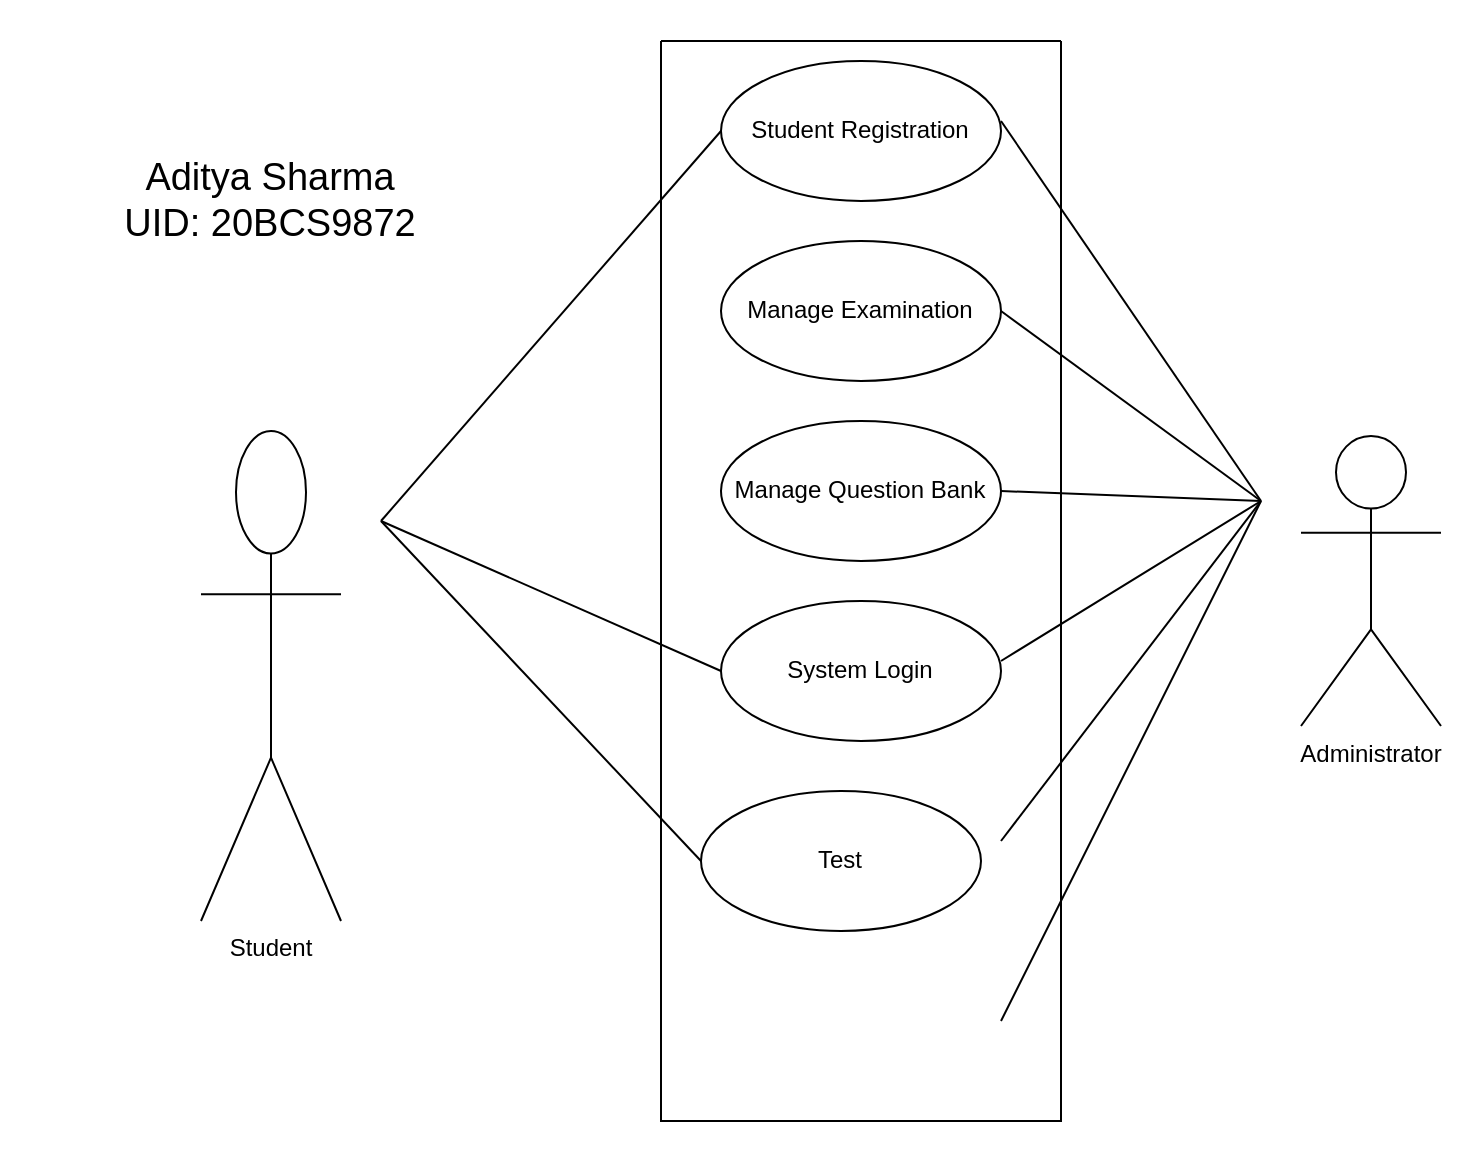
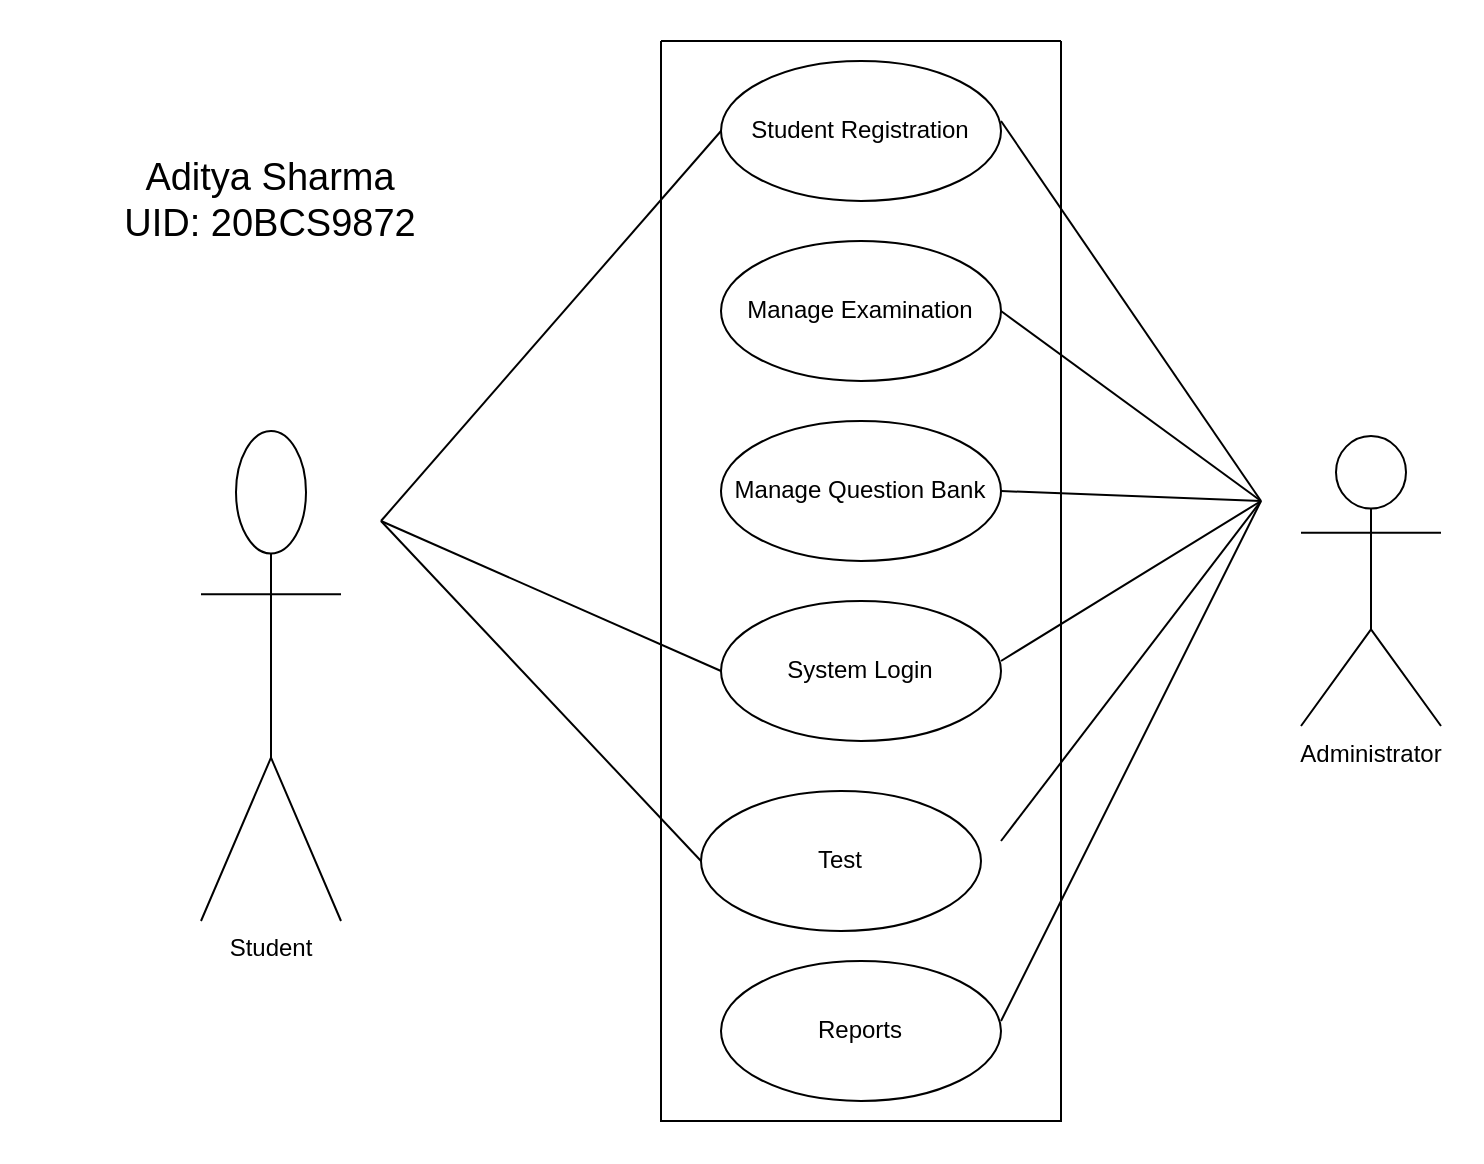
node "Reports": added
